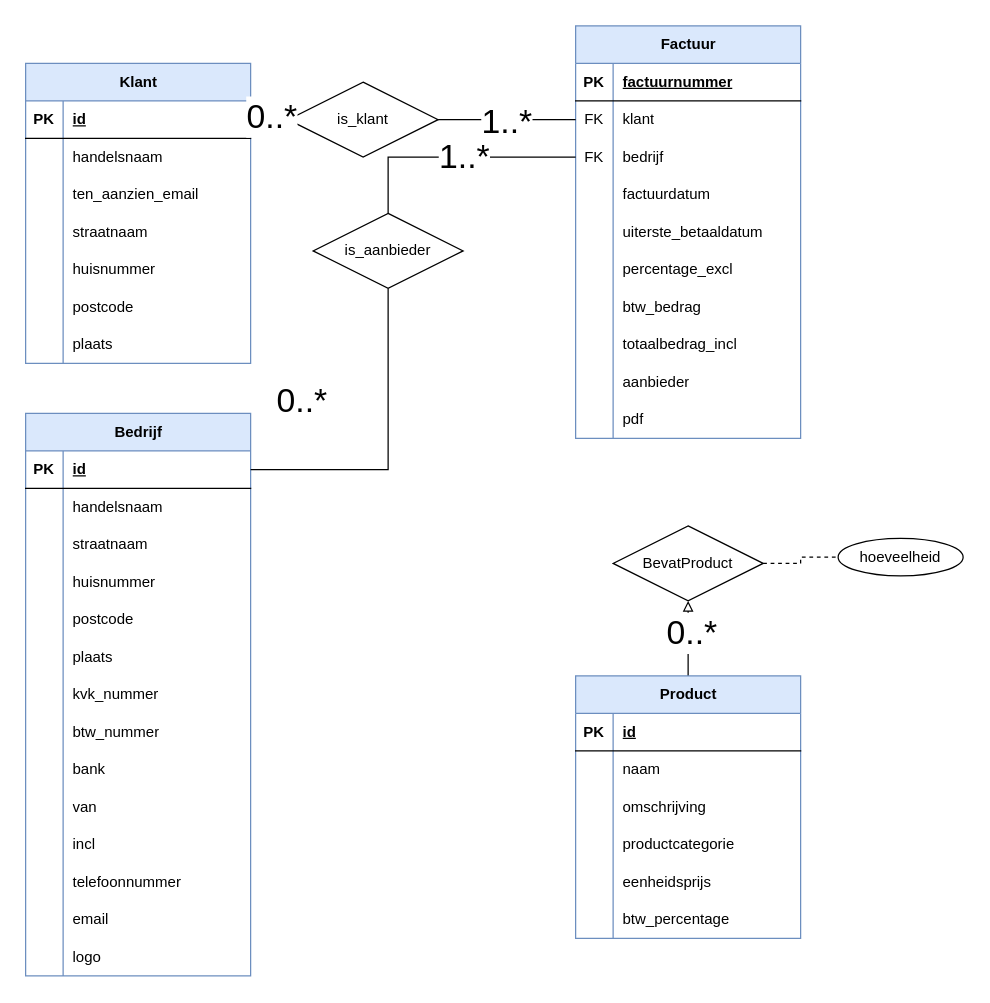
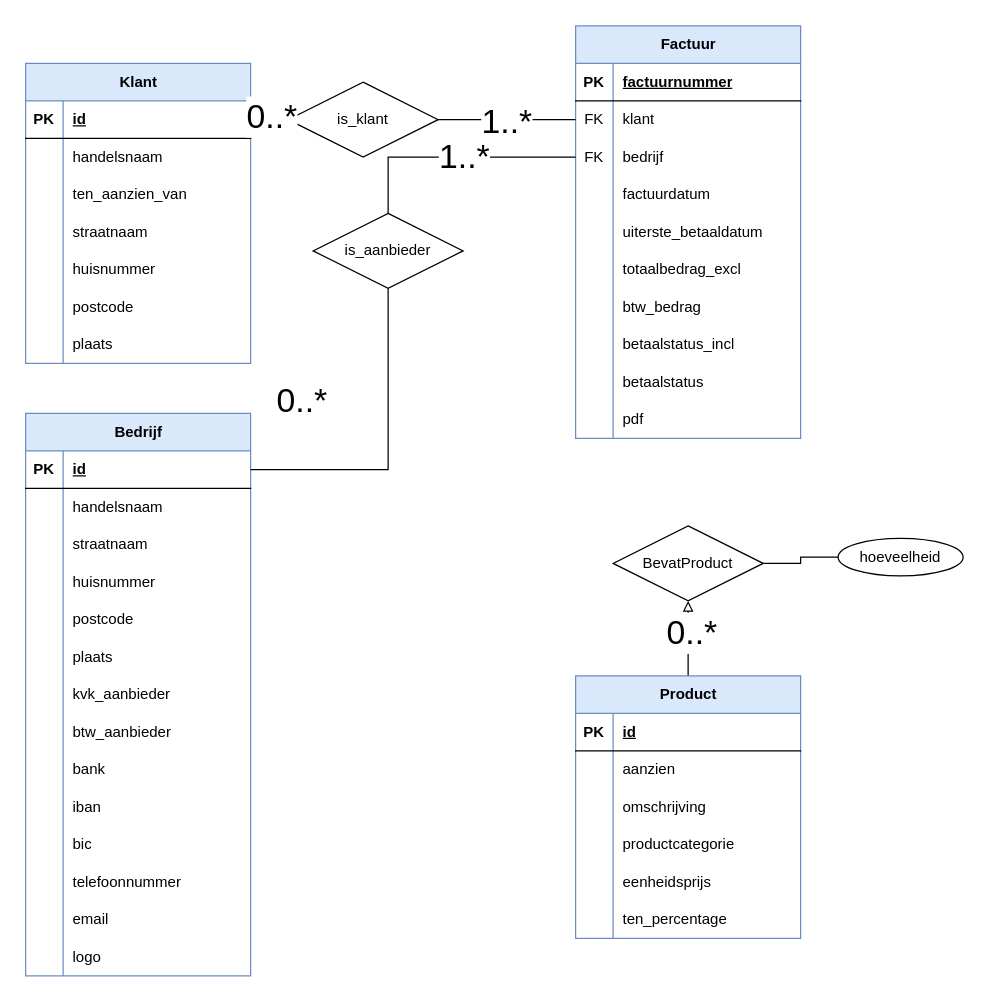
node "ten_aanzien_email": label "ten_aanzien_email" -> "ten_aanzien_van"
node "percentage_excl": label "percentage_excl" -> "totaalbedrag_excl"
node "totaalbedrag_incl": label "totaalbedrag_incl" -> "betaalstatus_incl"
node "aanbieder": label "aanbieder" -> "betaalstatus"
edge "hoeveelheid" -- "BevatProduct": style dashed -> solid
node "kvk_nummer": label "kvk_nummer" -> "kvk_aanbieder"
node "btw_nummer": label "btw_nummer" -> "btw_aanbieder"
node "naam": label "naam" -> "aanzien"
node "van": label "van" -> "iban"
node "incl": label "incl" -> "bic"
node "btw_percentage": label "btw_percentage" -> "ten_percentage"
